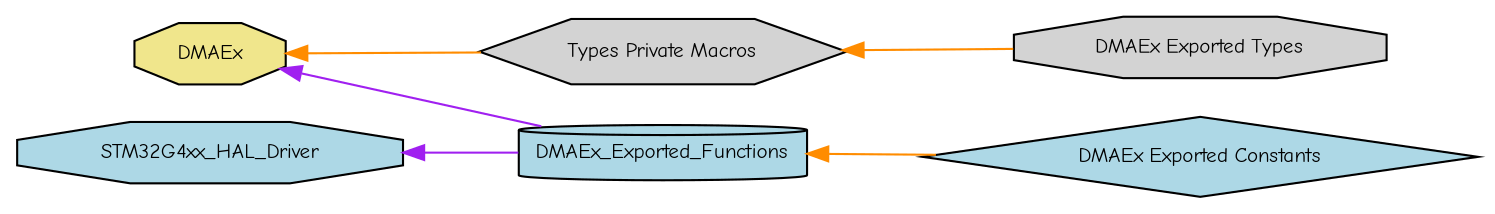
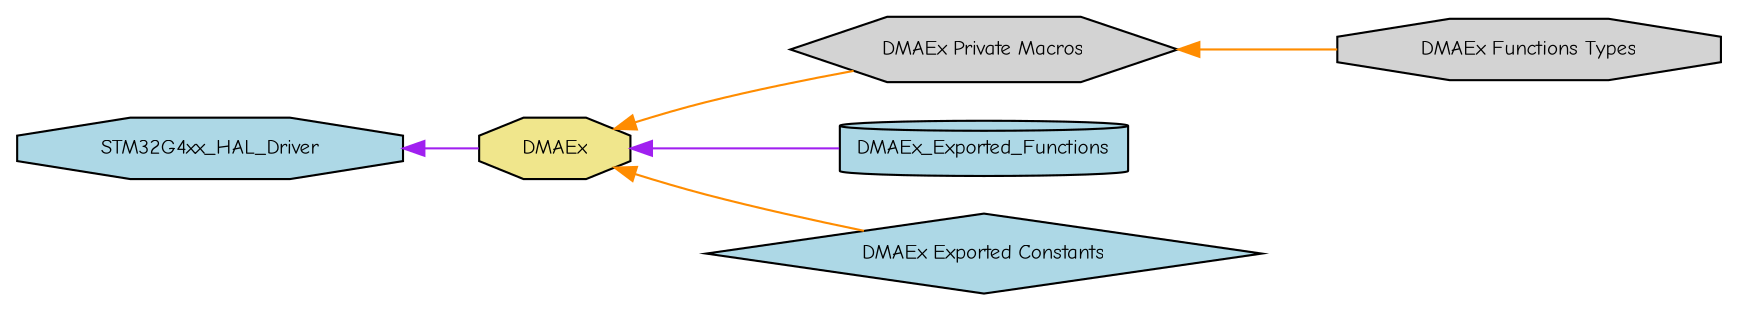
node "DMAEx Exported Types": label "DMAEx Exported Types" -> "DMAEx Functions Types"
node "Types Private Macros": label "Types Private Macros" -> "DMAEx Private Macros"
edge "DMAEx_Exported_Functions" -> "STM32G4xx_HAL_Driver": now "DMAEx" -> "STM32G4xx_HAL_Driver"
edge "DMAEx Exported Constants" -> "DMAEx_Exported_Functions": now "DMAEx Exported Constants" -> "DMAEx"
